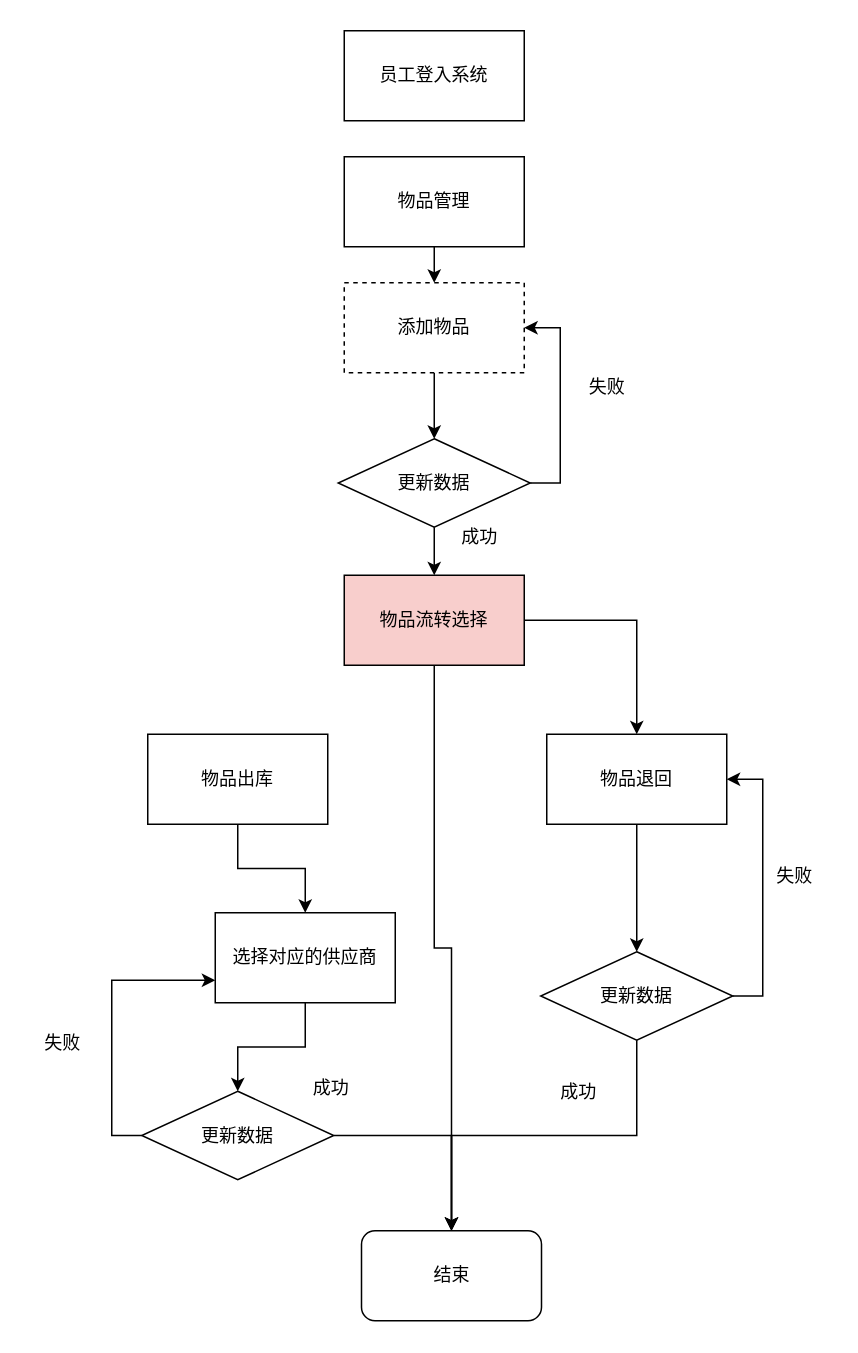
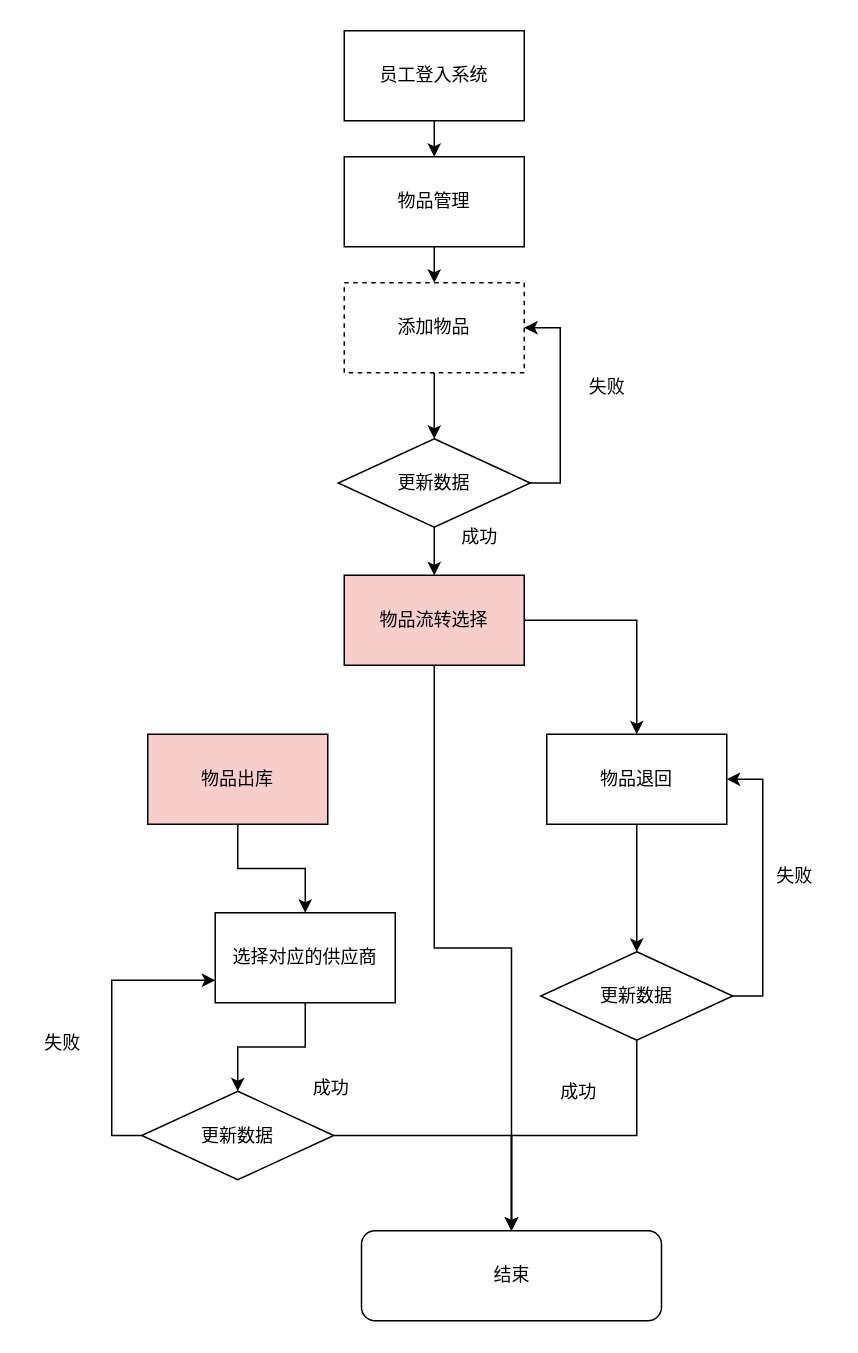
edge "员工登入系统" -> "物品管理": added
node "物品出库": fillcolor #ffffff -> #f8cecc
node "结束": size 180x90 -> 300x90
